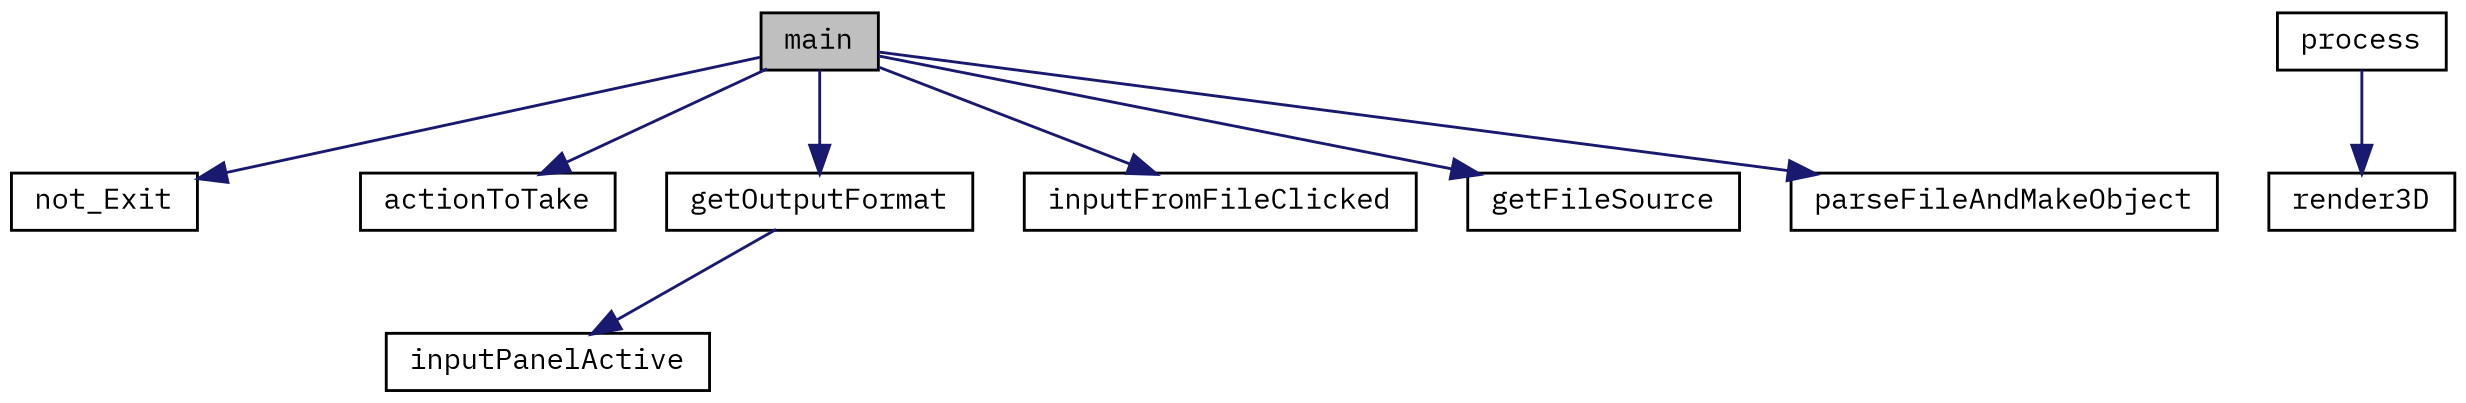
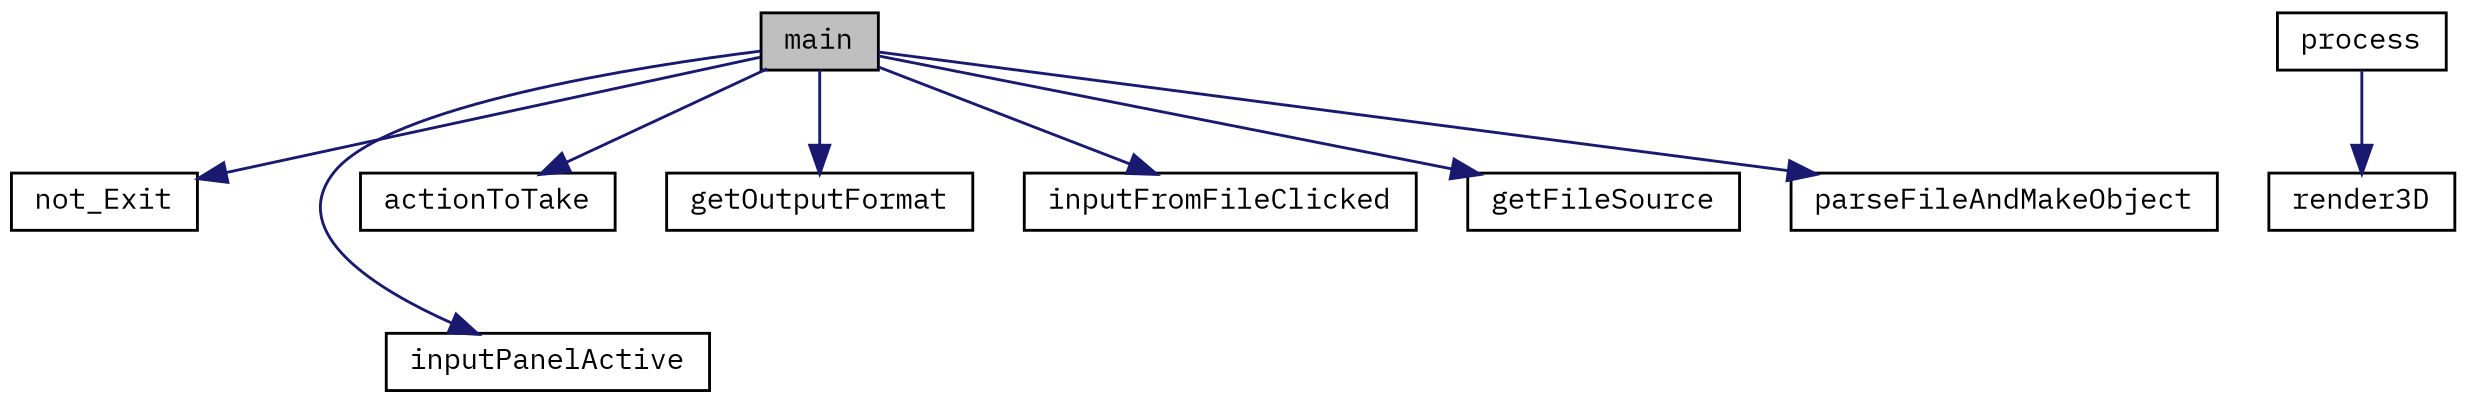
edge "getOutputFormat" -> "inputPanelActive": now "main" -> "inputPanelActive"
